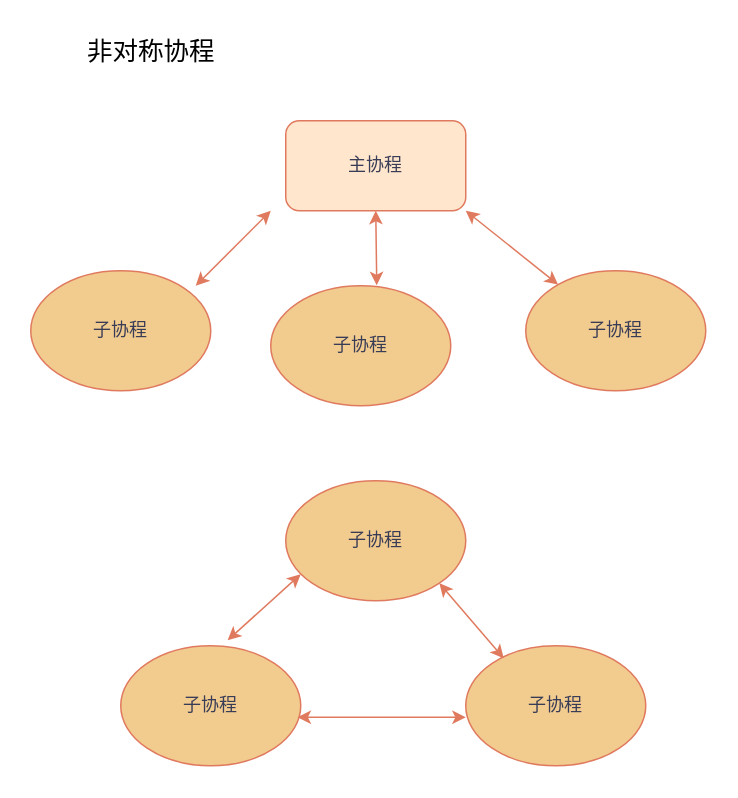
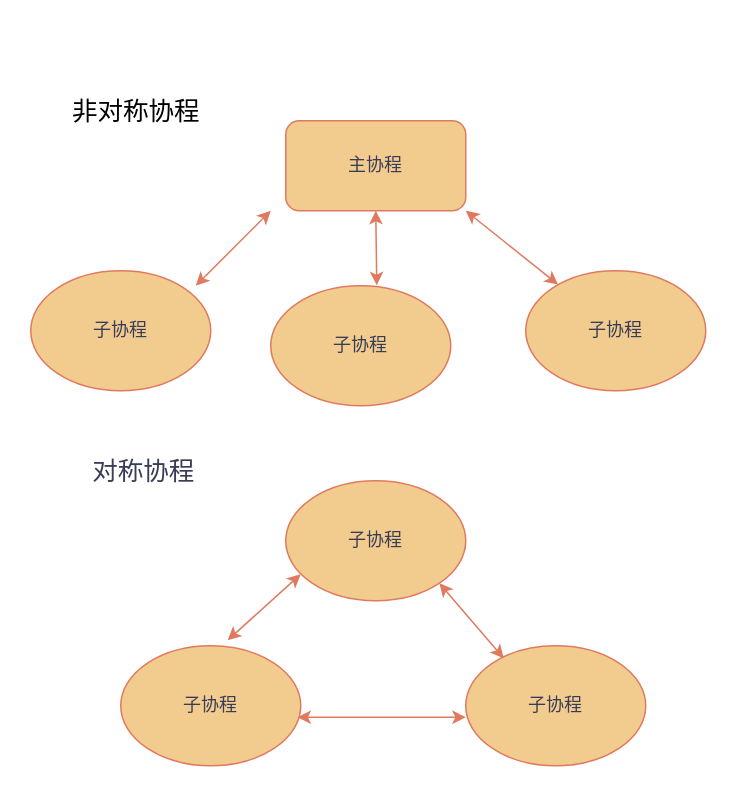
node "非对称协程": moved (151, 53) -> (136, 113)
node "主协程": fillcolor #ffe6cc -> #f2cc8f
node "对称协程": added
